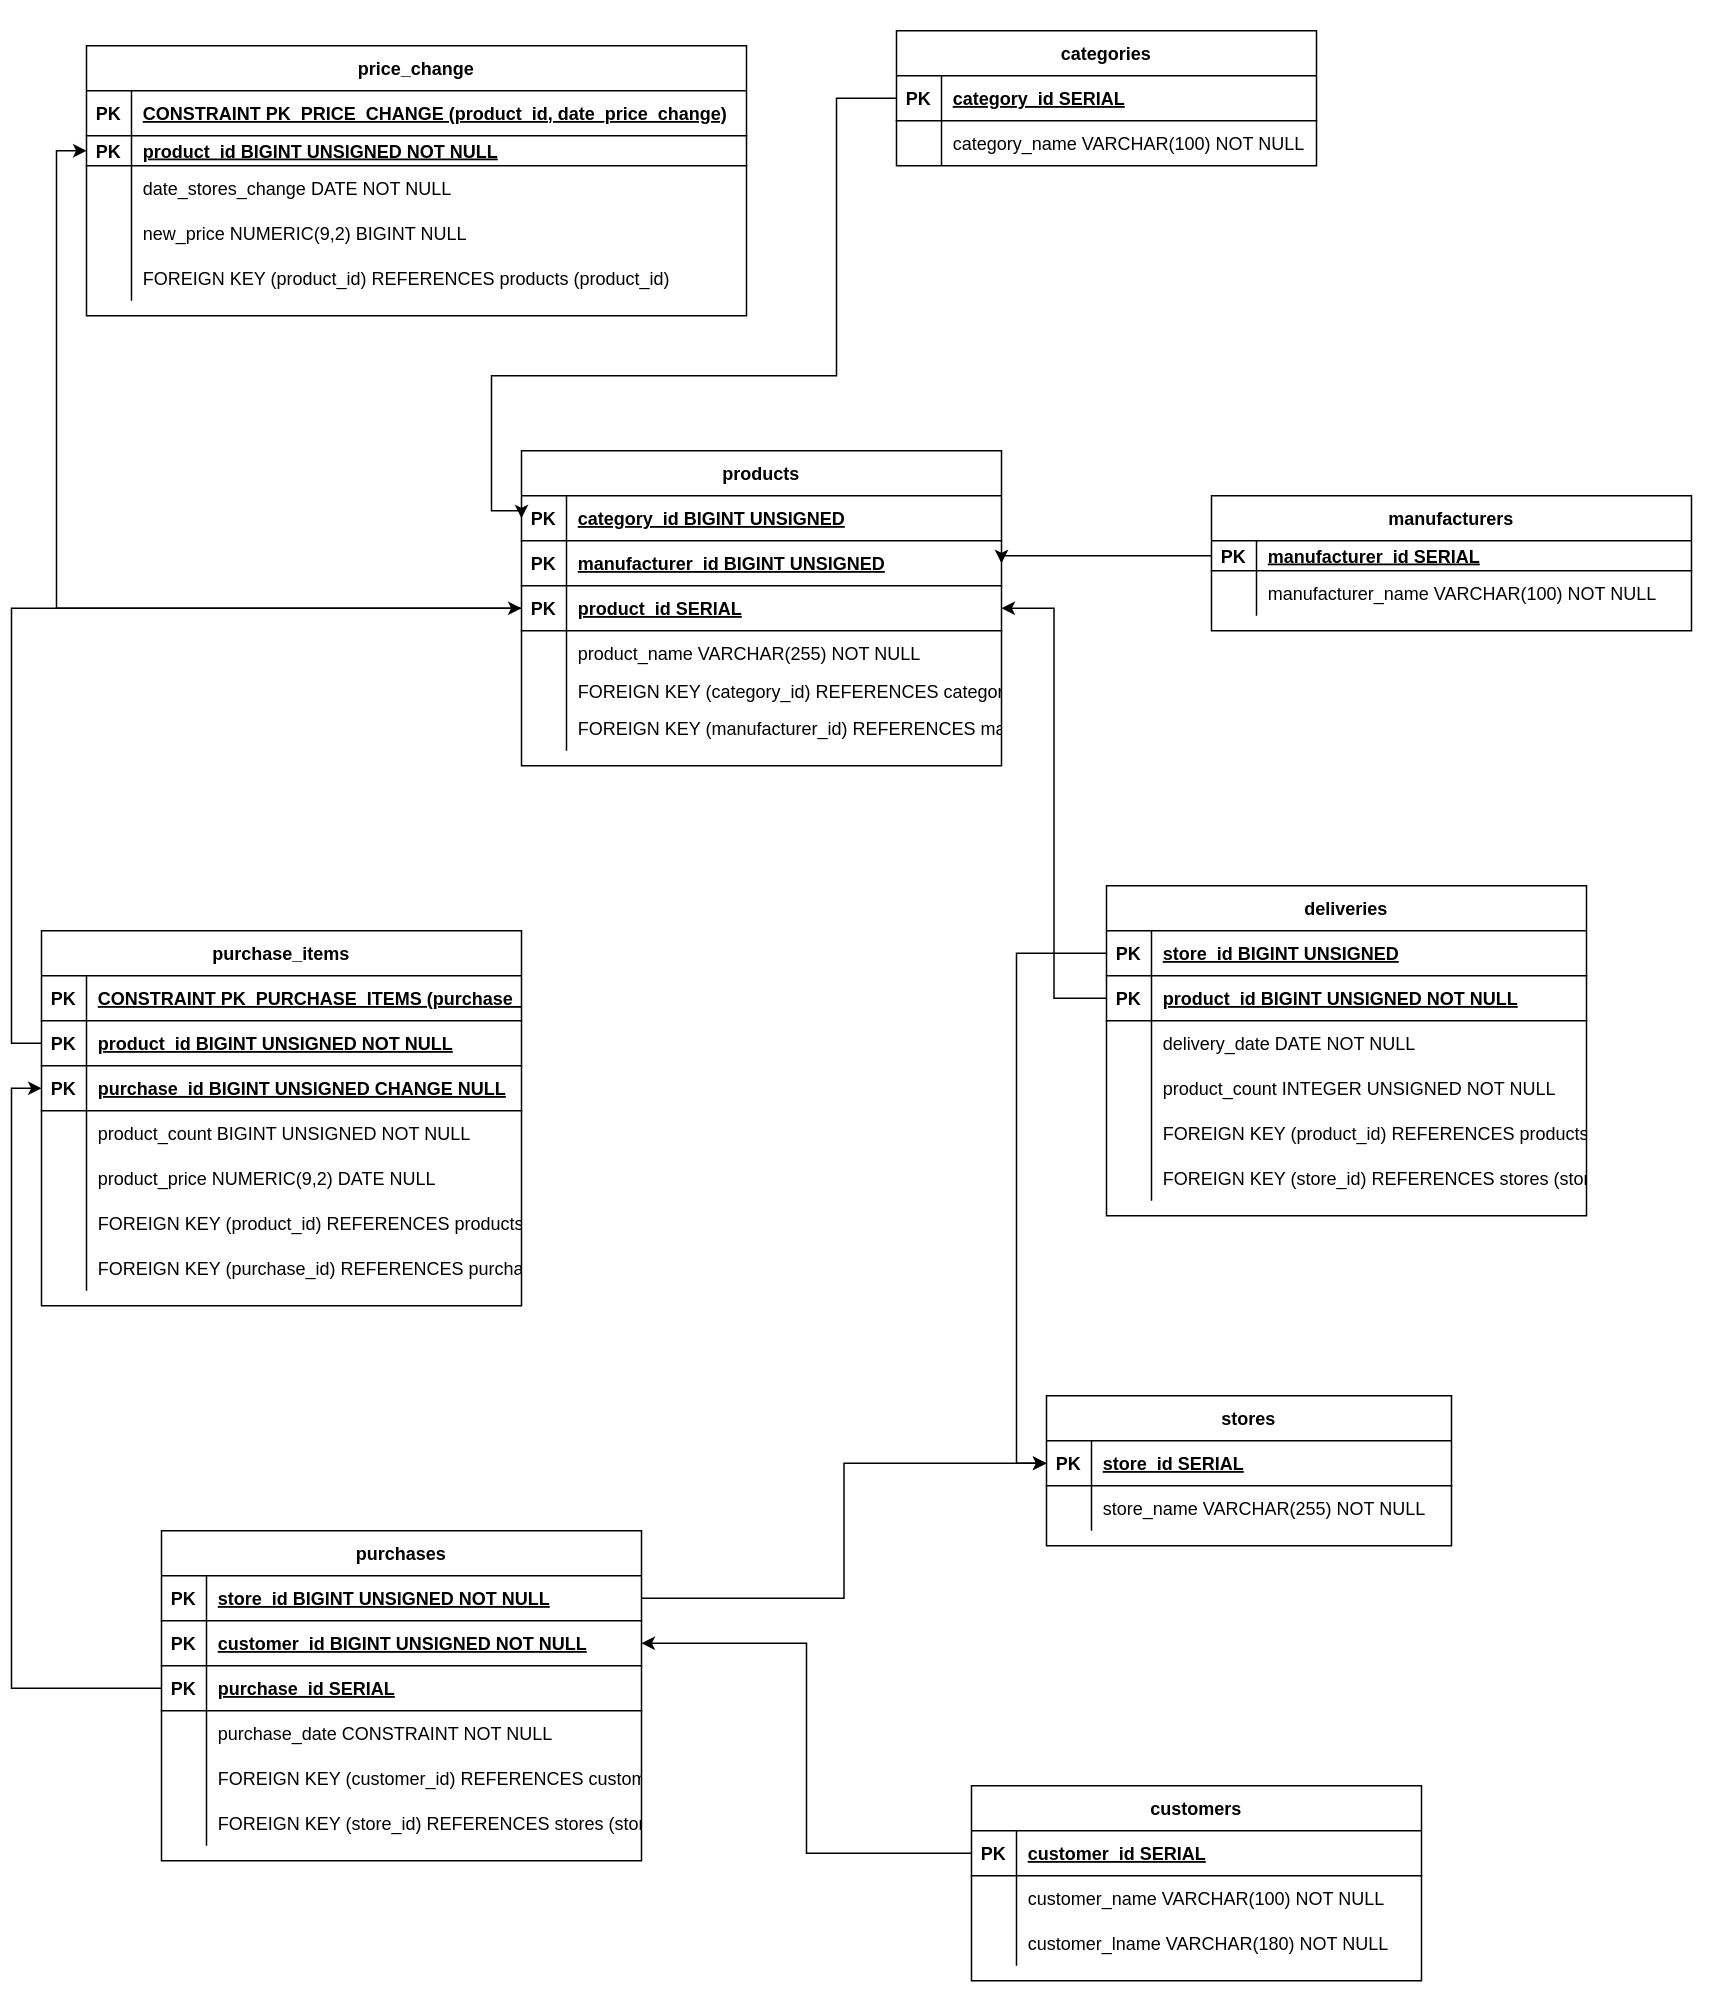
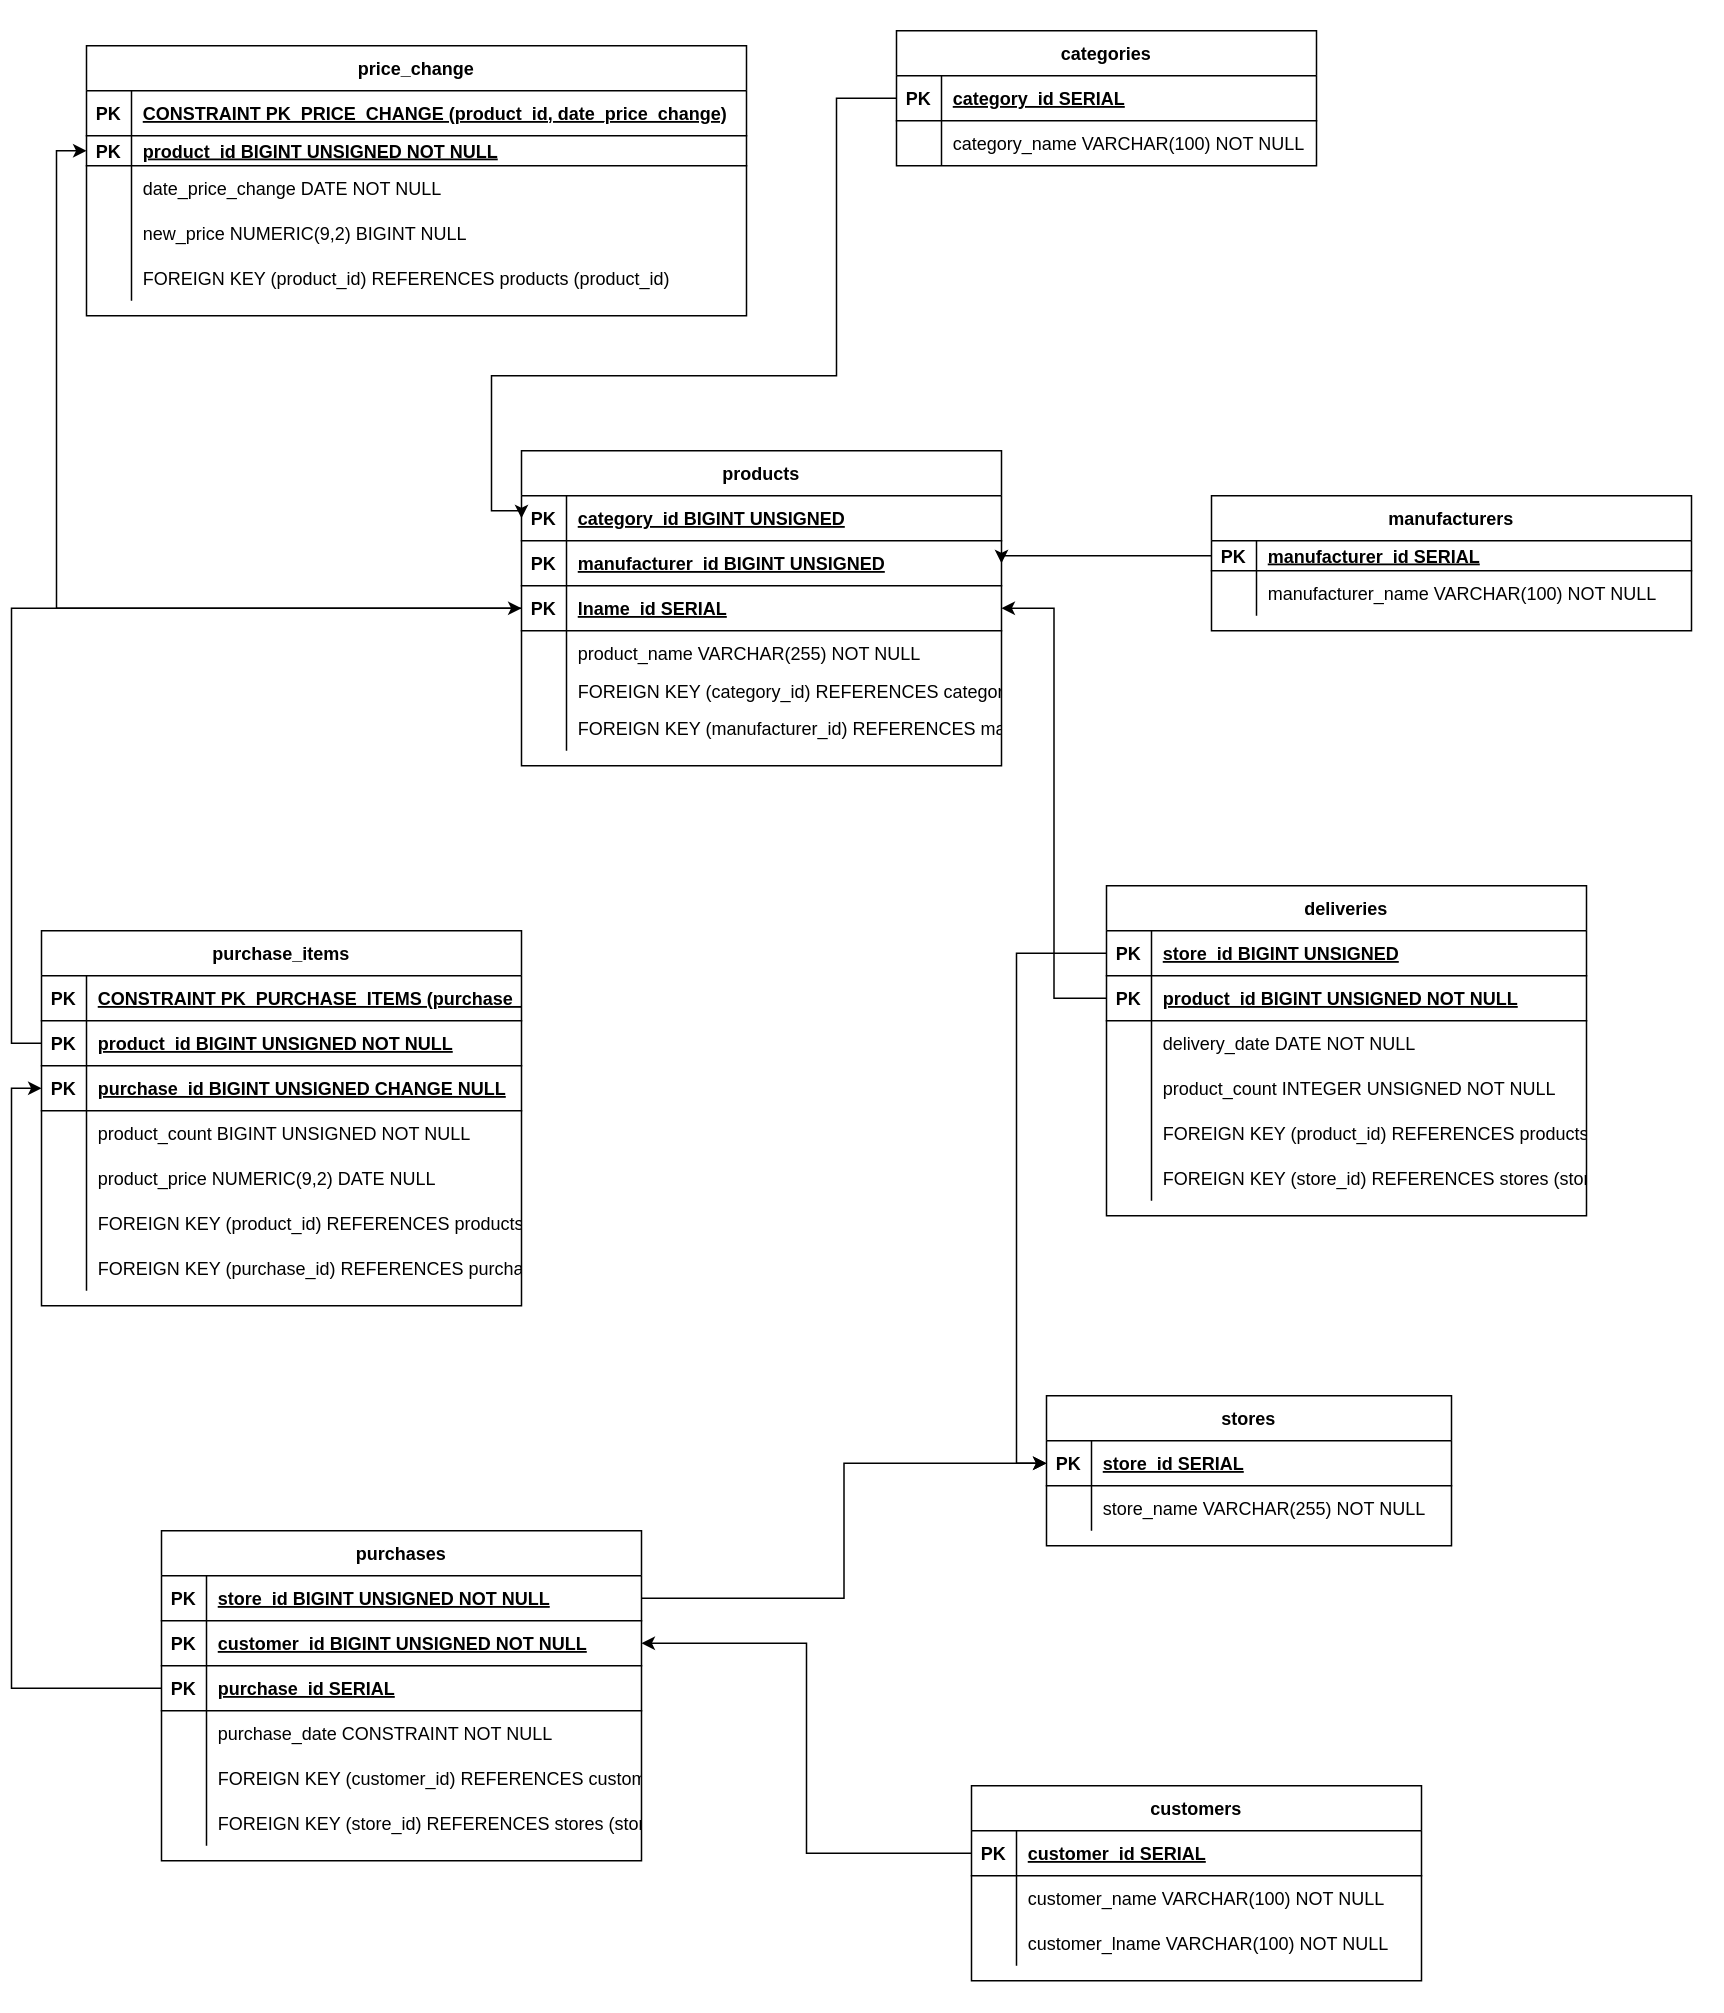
node "date_stores_change DATE NOT NULL": label "date_stores_change DATE NOT NULL" -> "date_price_change DATE NOT NULL"
node "product_id SERIAL": label "product_id SERIAL" -> "lname_id SERIAL"
node "customer_lname VARCHAR(180) NOT NULL": label "customer_lname VARCHAR(180) NOT NULL" -> "customer_lname VARCHAR(100) NOT NULL"
